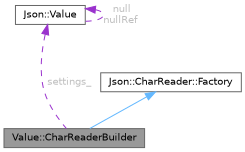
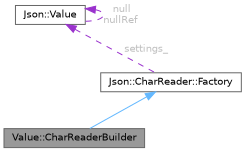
edge "Value::CharReaderBuilder" -> "Json::Value": now "Json::CharReader::Factory" -> "Json::Value"
